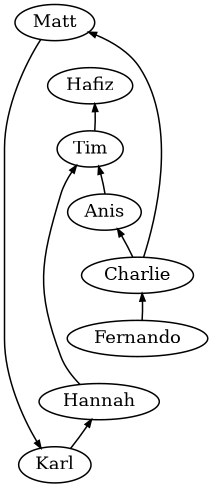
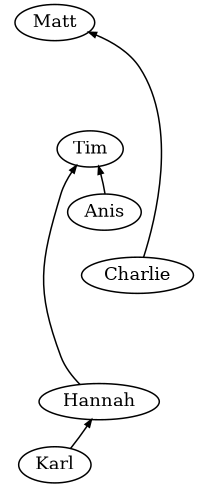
node "Hafiz": removed
edge "Matt" -> "Karl": removed
edge "Charlie" -> "Anis": removed
node "Fernando": removed
